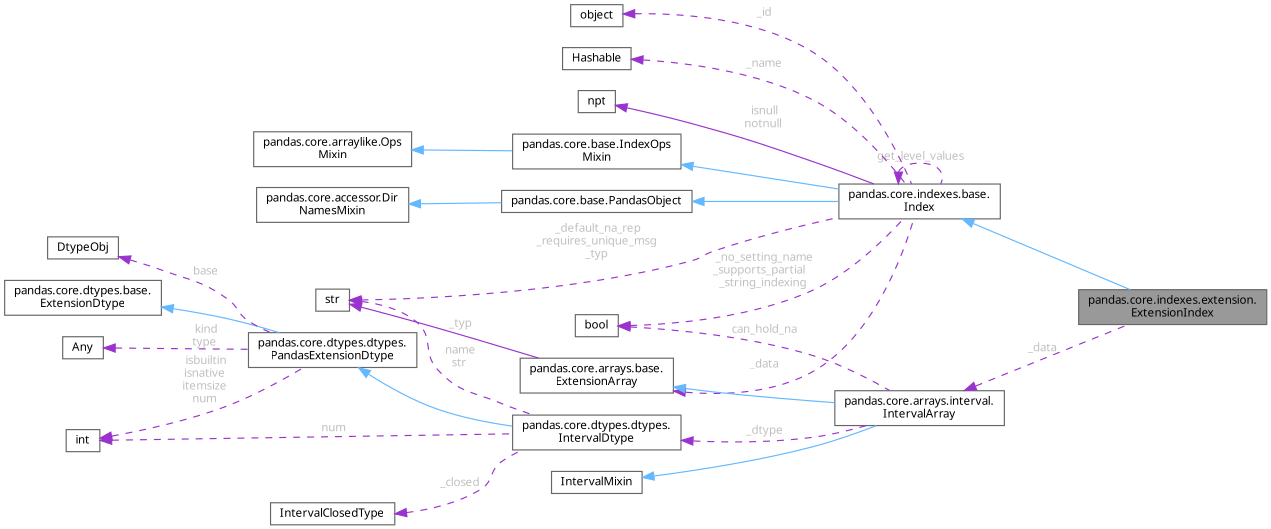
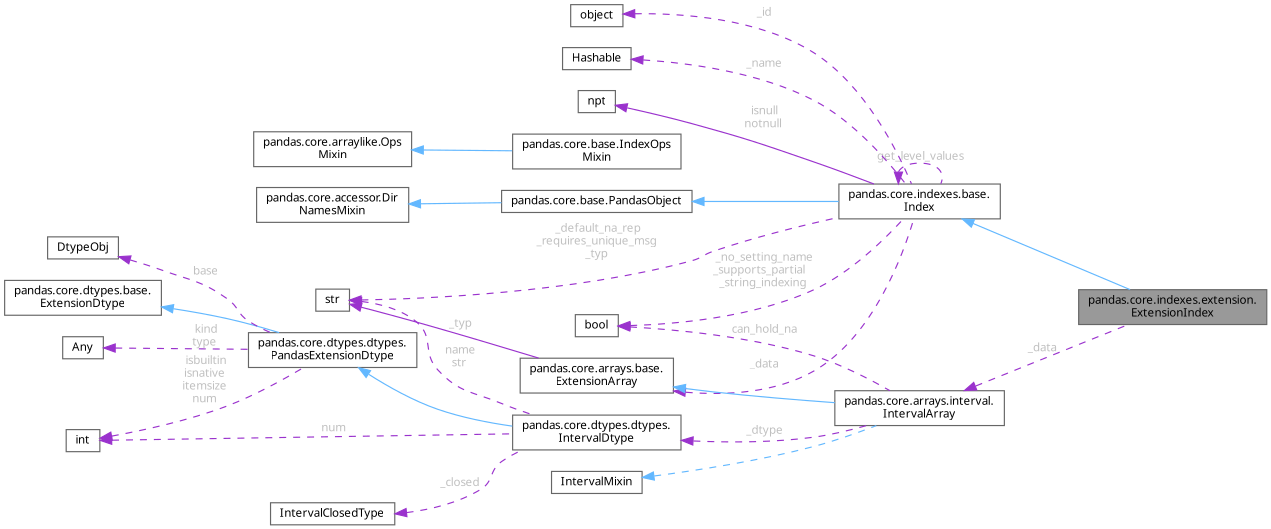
edge "pandas.core.indexes.base. Index" -> "pandas.core.base.IndexOps Mixin": removed
edge "pandas.core.arrays.interval. IntervalArray" -> "IntervalMixin": style solid -> dashed
